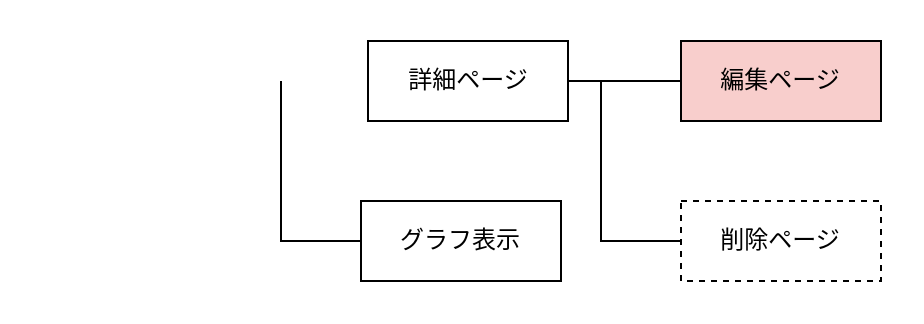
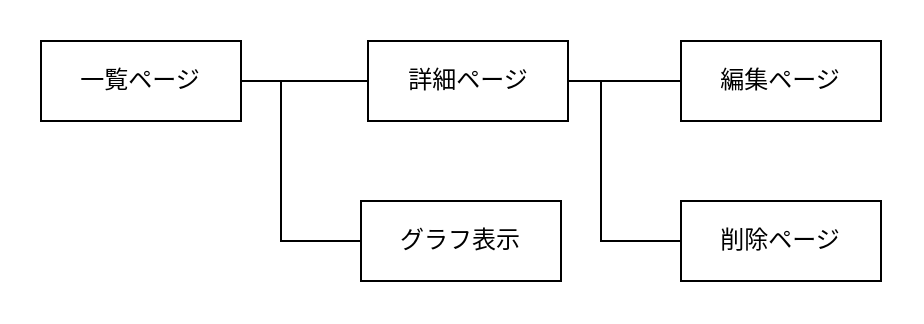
node "一覧ページ": added
edge "一覧ページ" -- "詳細ページ": added
node "編集ページ": fillcolor #f8cecc -> #ffffff
node "削除ページ": style dashed -> solid
